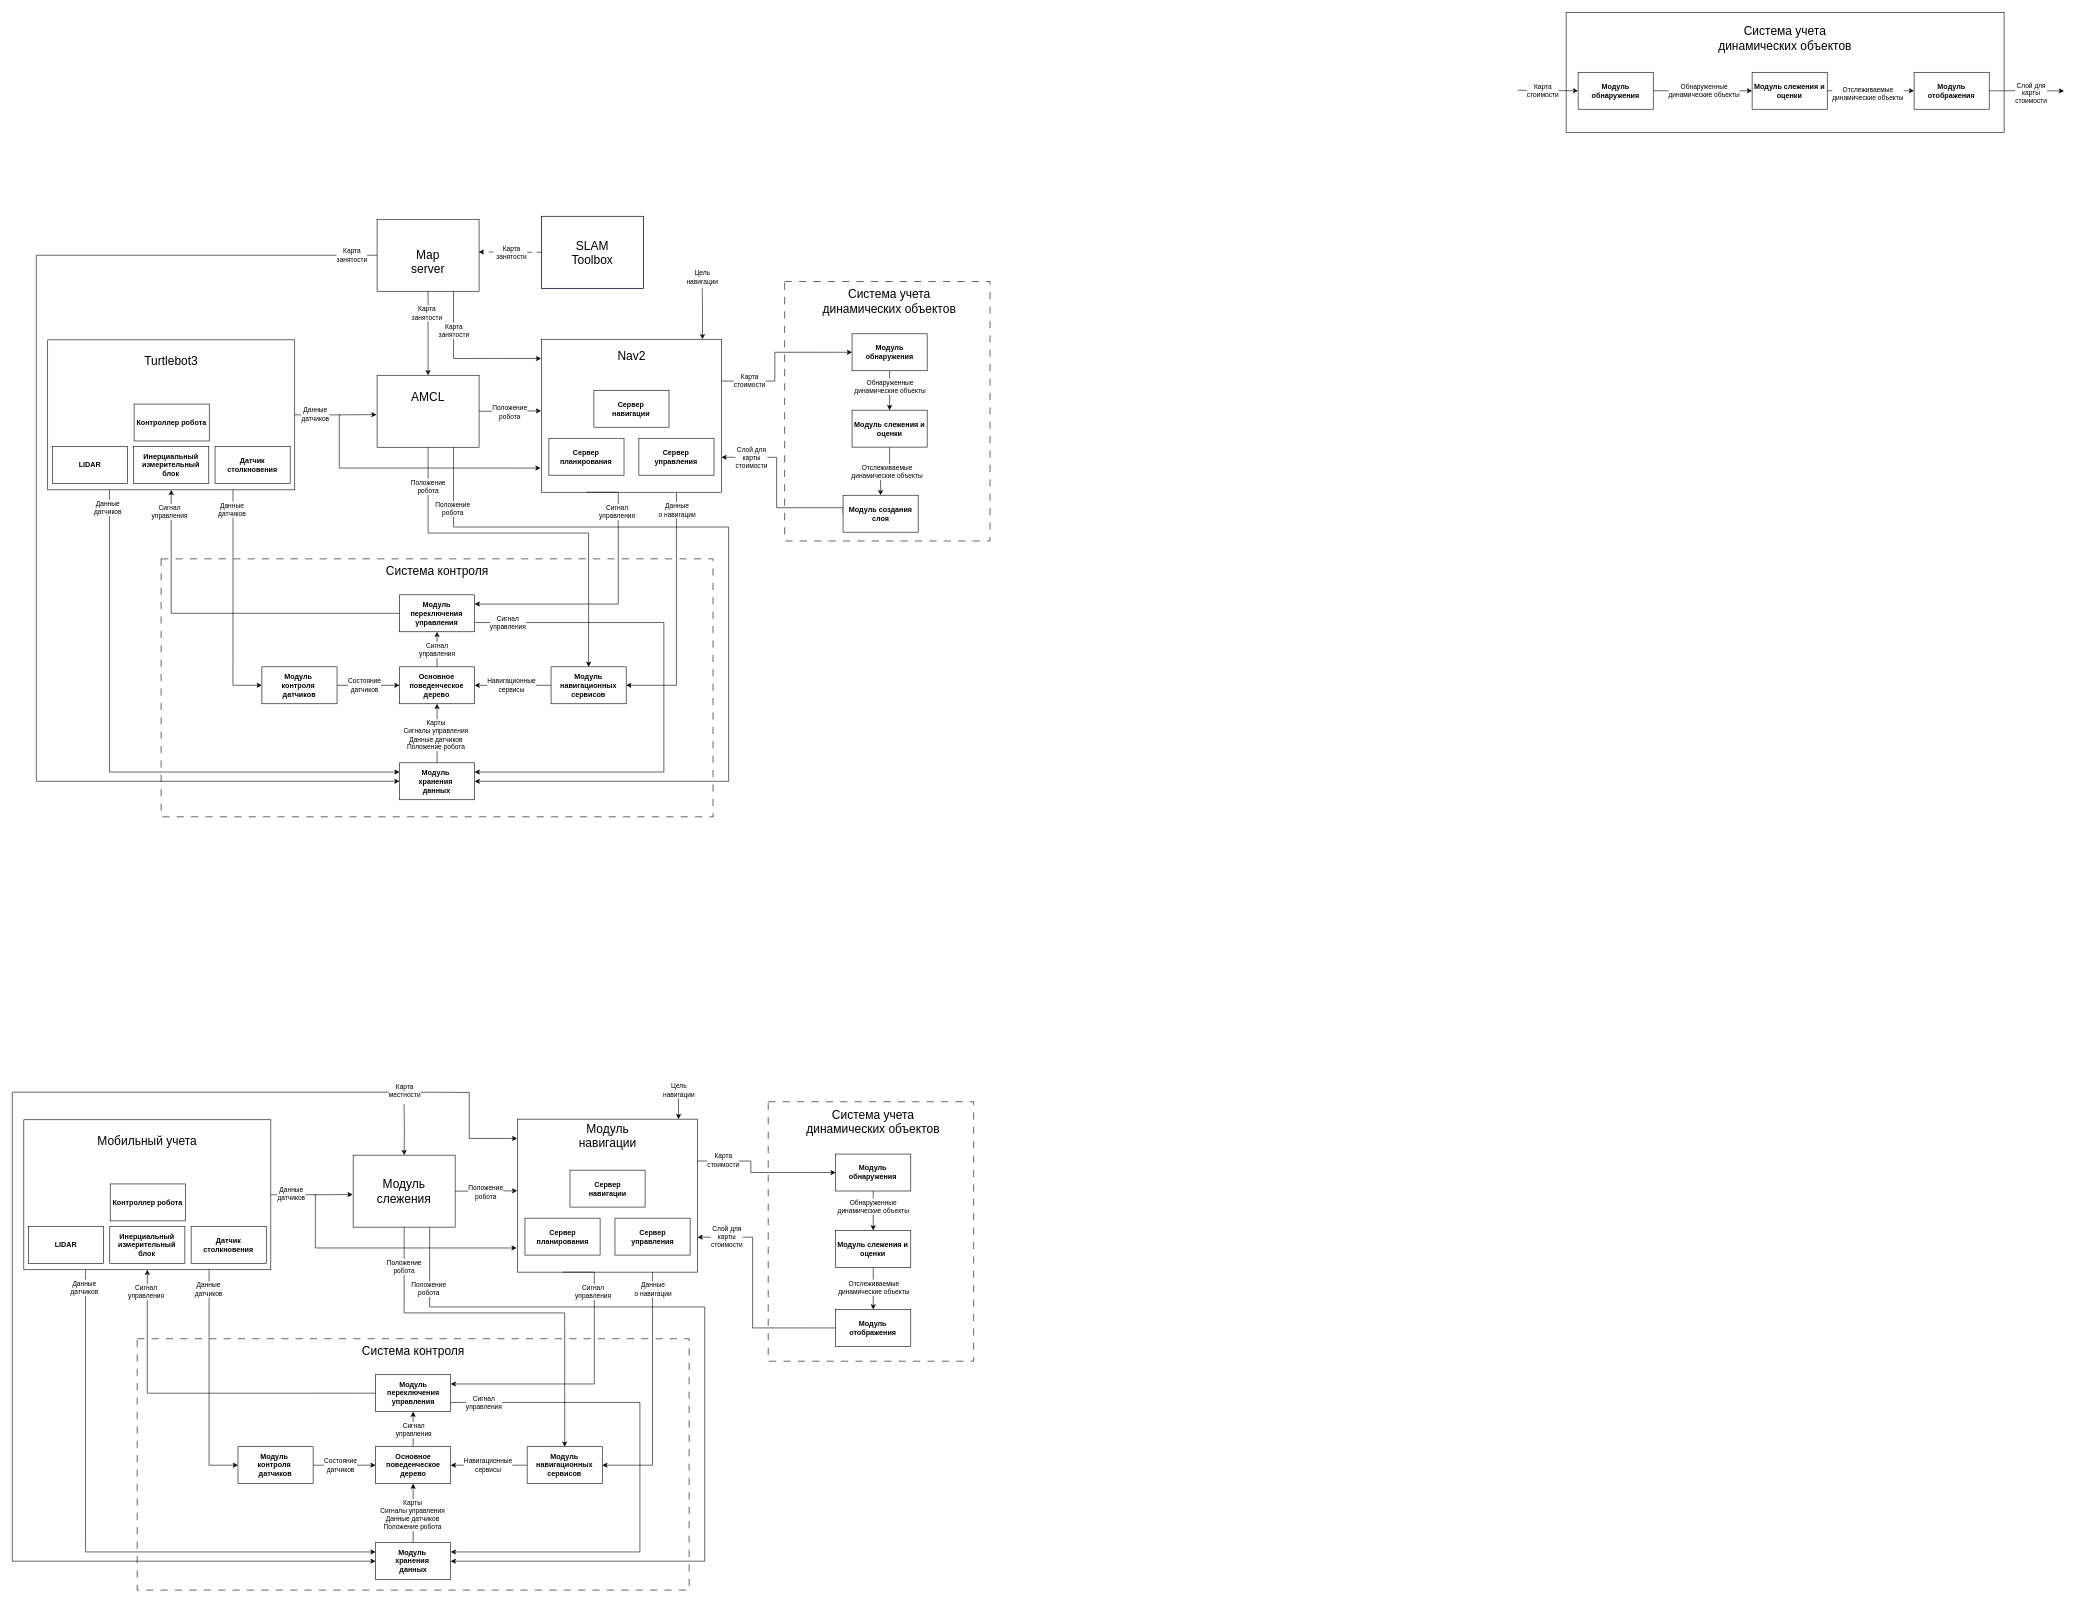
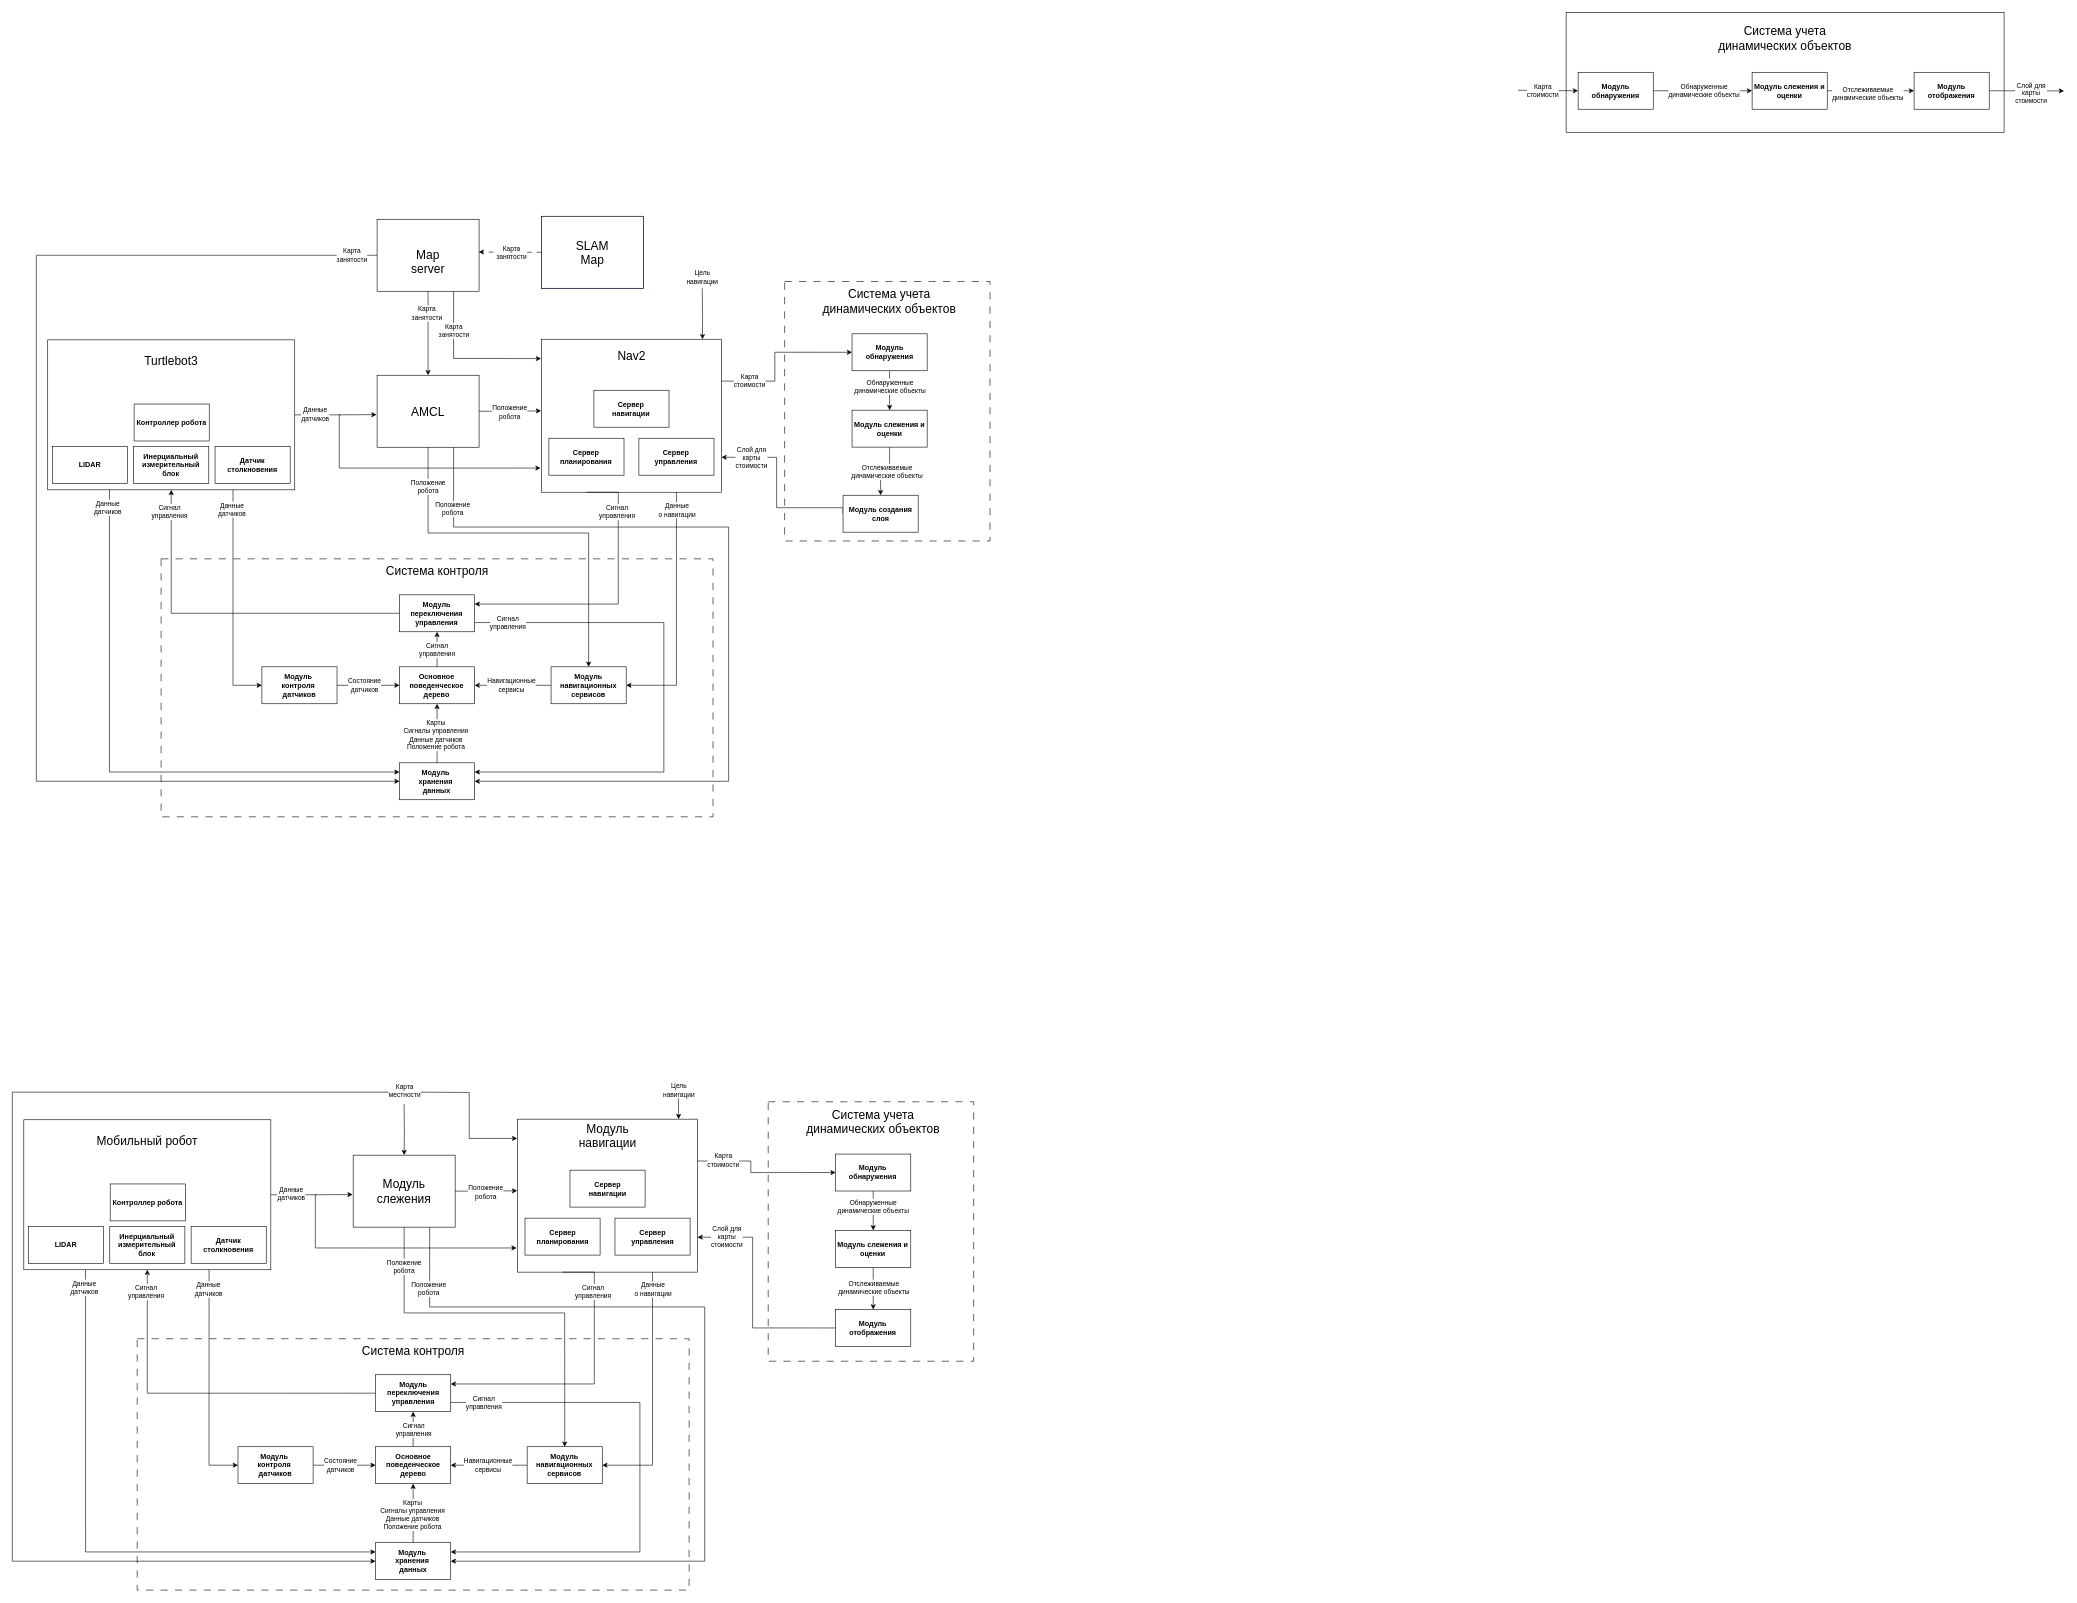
node "SLAM Toolbox": label "SLAM Toolbox" -> "SLAM Map"
node "AMCL": moved (428, 396) -> (428, 411)
node "Мобильный учета": label "Мобильный учета" -> "Мобильный робот"
